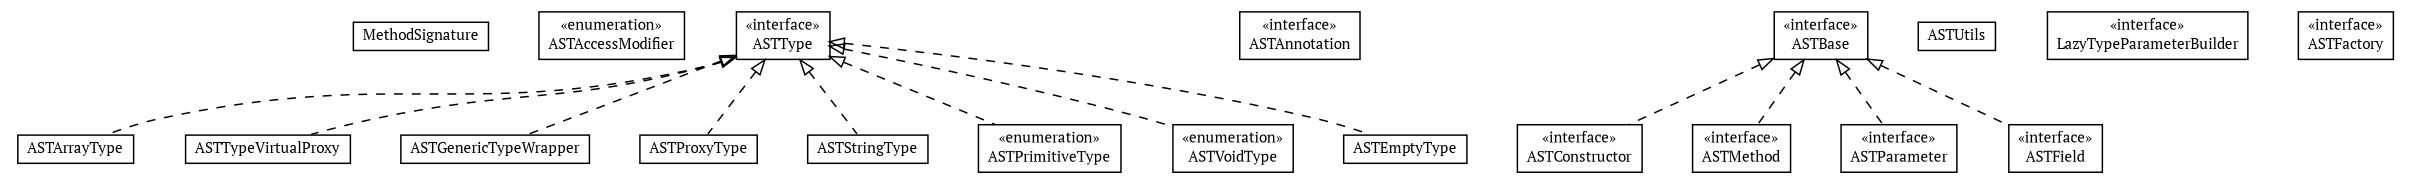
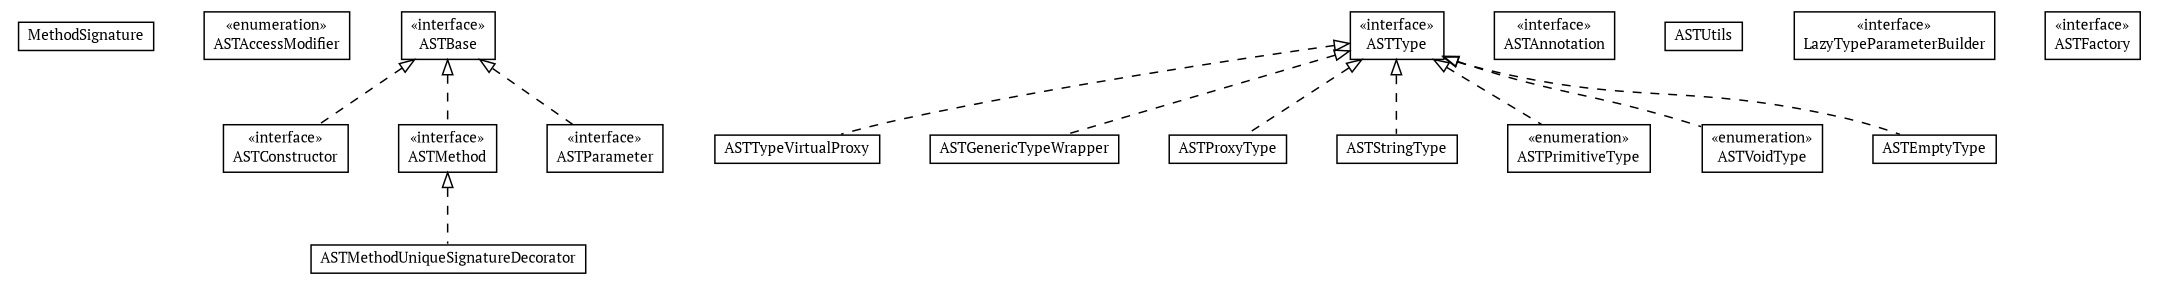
node "ASTArrayType": removed
node "ASTField": removed
node "ASTMethodUniqueSignatureDecorator": added
